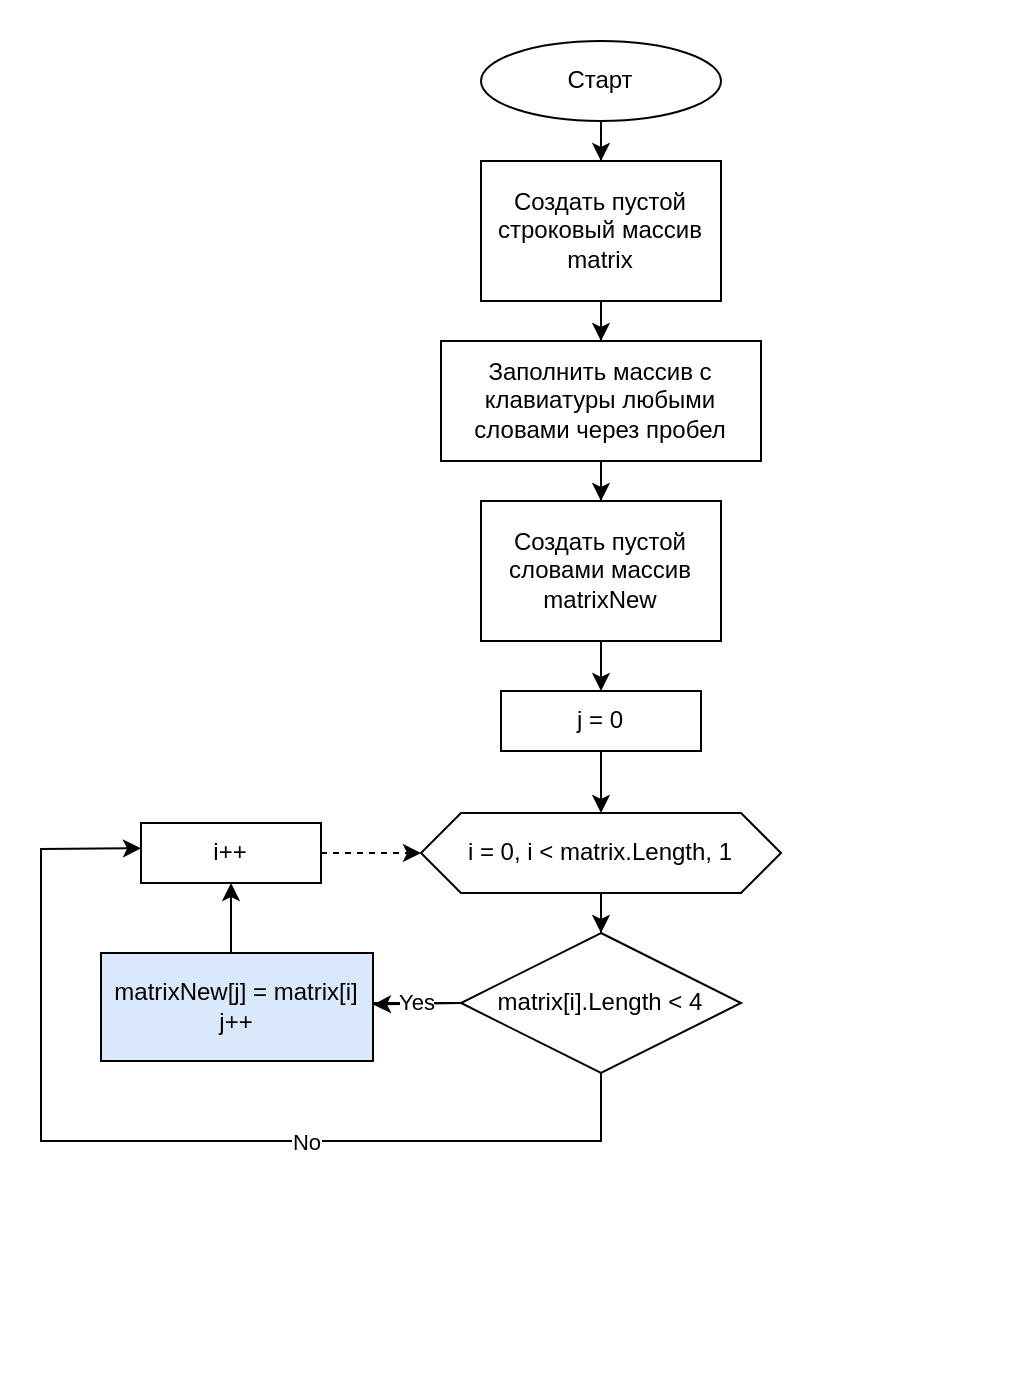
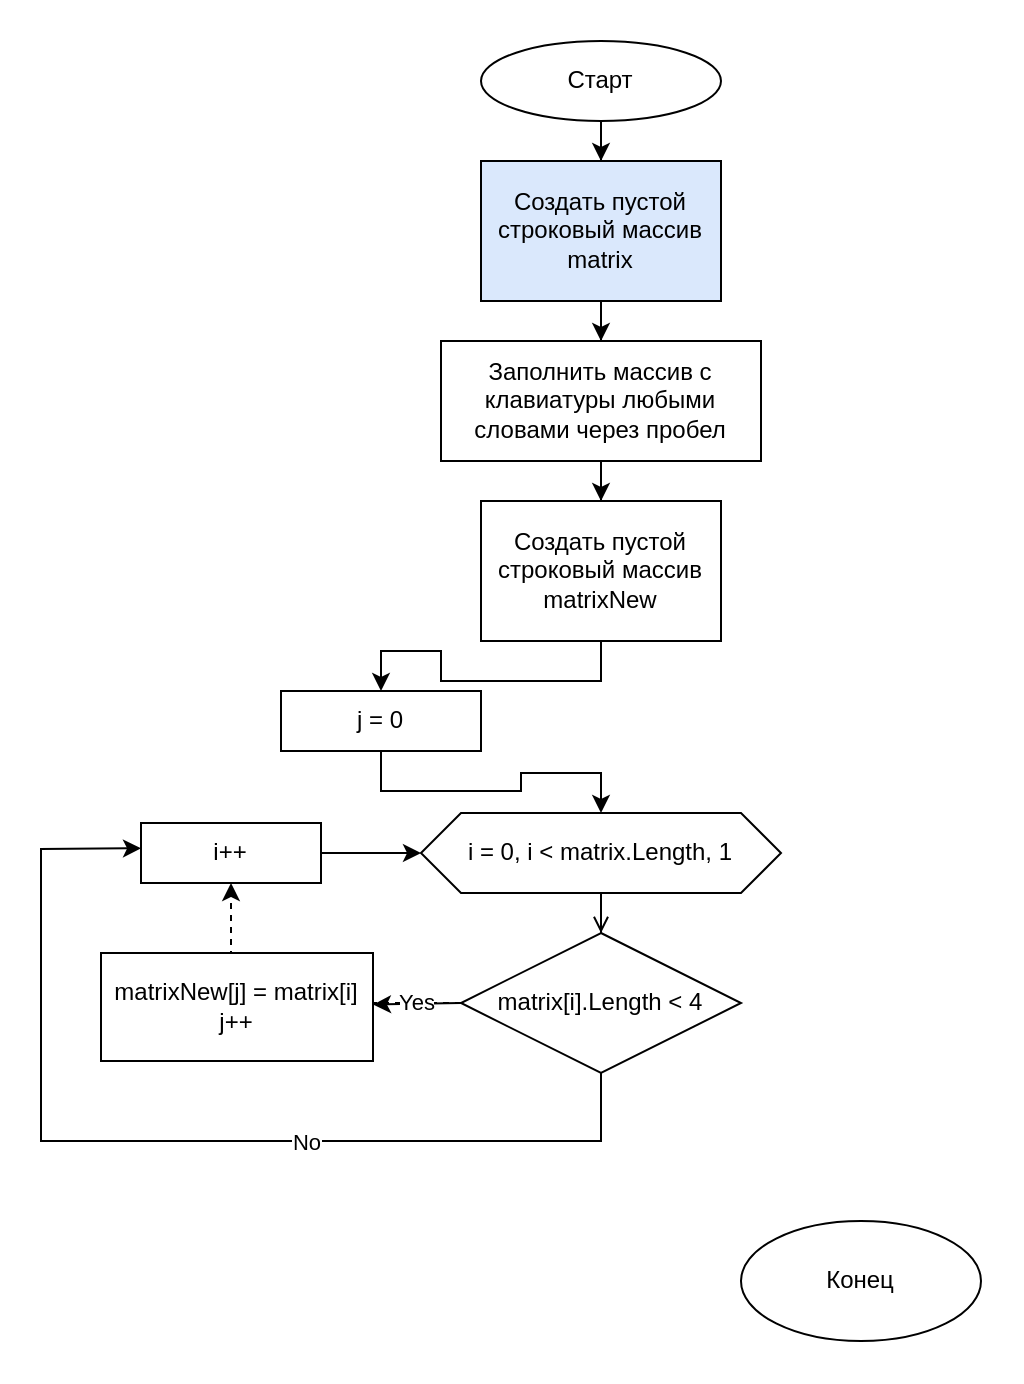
node "Создать пустой строковый массив matrix": fillcolor #ffffff -> #dae8fc
node "Создать пустой словами массив matrixNew": label "Создать пустой словами массив matrixNew" -> "Создать пустой строковый массив matrixNew"
node "j = 0": moved (601, 721) -> (381, 721)
edge "i++" -> "i = 0, i < matrix.Length, 1": style dashed -> solid
edge "i = 0, i < matrix.Length, 1" -> "matrix[i].Length < 4": arrowhead classic -> open
edge "matrix[i].Length < 4" -> "i++": style solid -> dashed
node "matrixNew[j] = matrix[i] j++": fillcolor #dae8fc -> #ffffff
node "Конец": added
